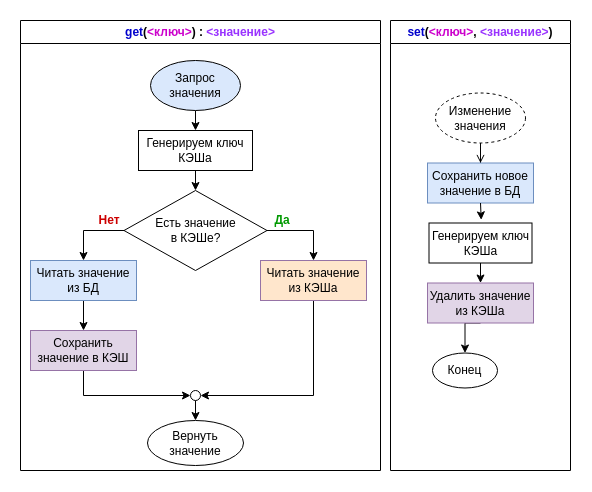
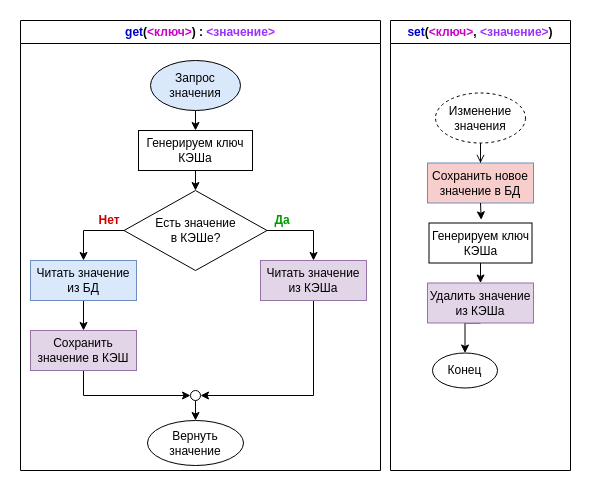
node "Сохранить новое значение в БД": fillcolor #dae8fc -> #f8cecc
node "Читать значение из КЭШа": fillcolor #ffe6cc -> #e1d5e7
